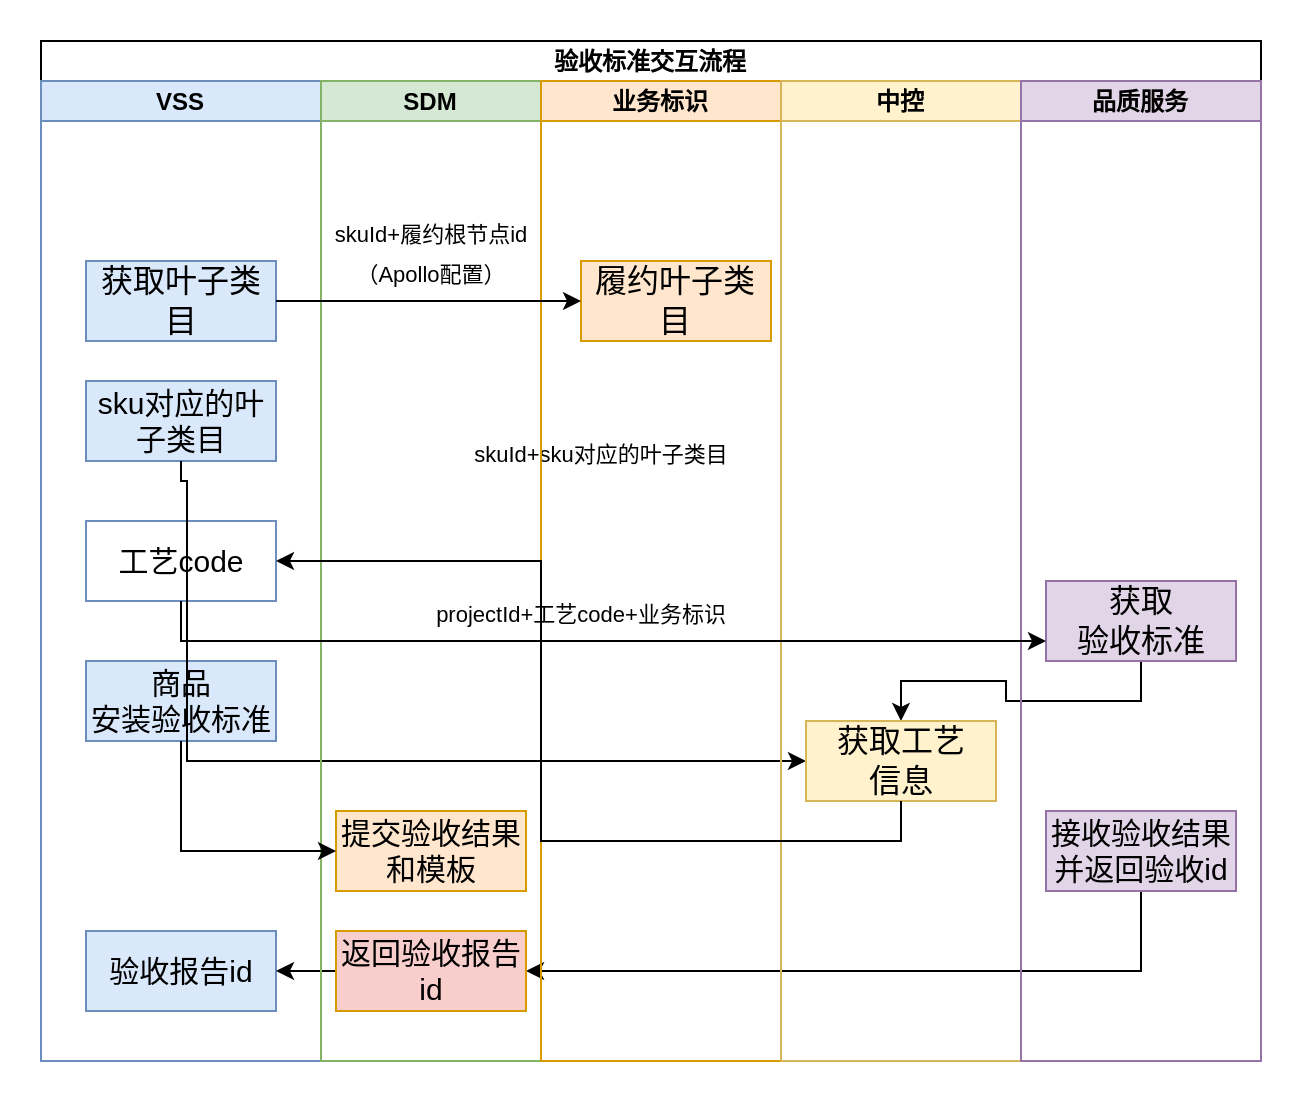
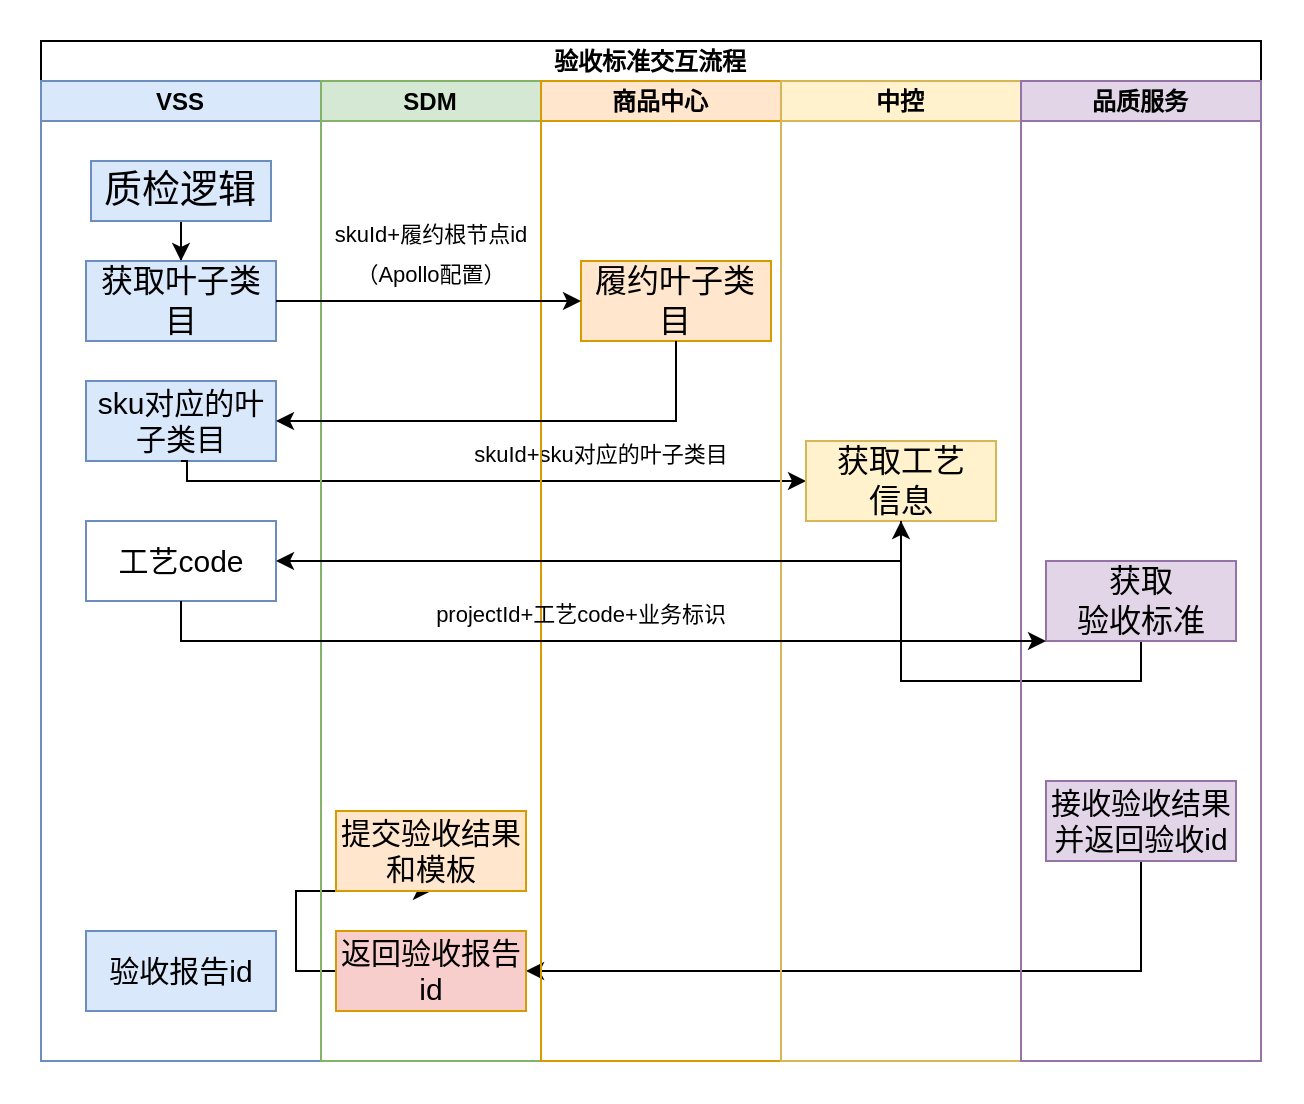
node "业务标识": label "业务标识" -> "商品中心"
node "质检逻辑": added
edge "质检逻辑" -> "获取叶子类目": added
edge "履约叶子类目" -> "sku对应的叶子类目": added
node "获取 验收标准": moved (1141, 621) -> (1141, 601)
node "商品 安装验收标准": removed
node "获取工艺 信息": moved (901, 761) -> (901, 481)
edge "商品 安装验收标准" -> "提交验收结果和模板": removed
node "接收验收结果并返回验收id": moved (1141, 851) -> (1141, 821)
edge "返回验收报告id" -> "验收报告id": now "返回验收报告id" -> "提交验收结果和模板"
